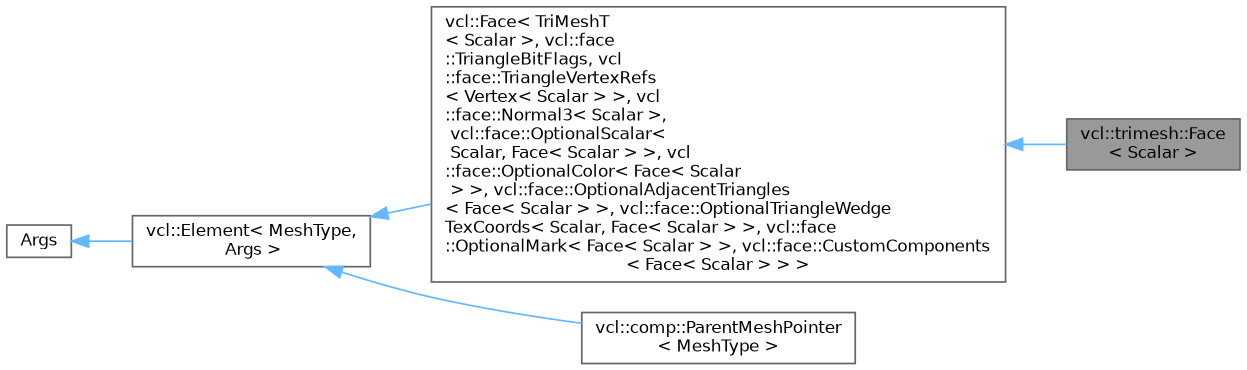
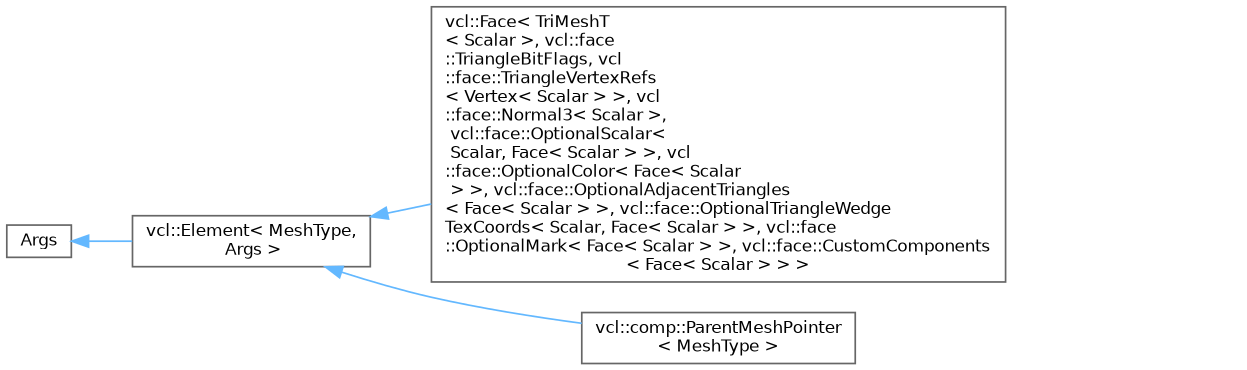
node "vcl::trimesh::Face < Scalar >": removed
